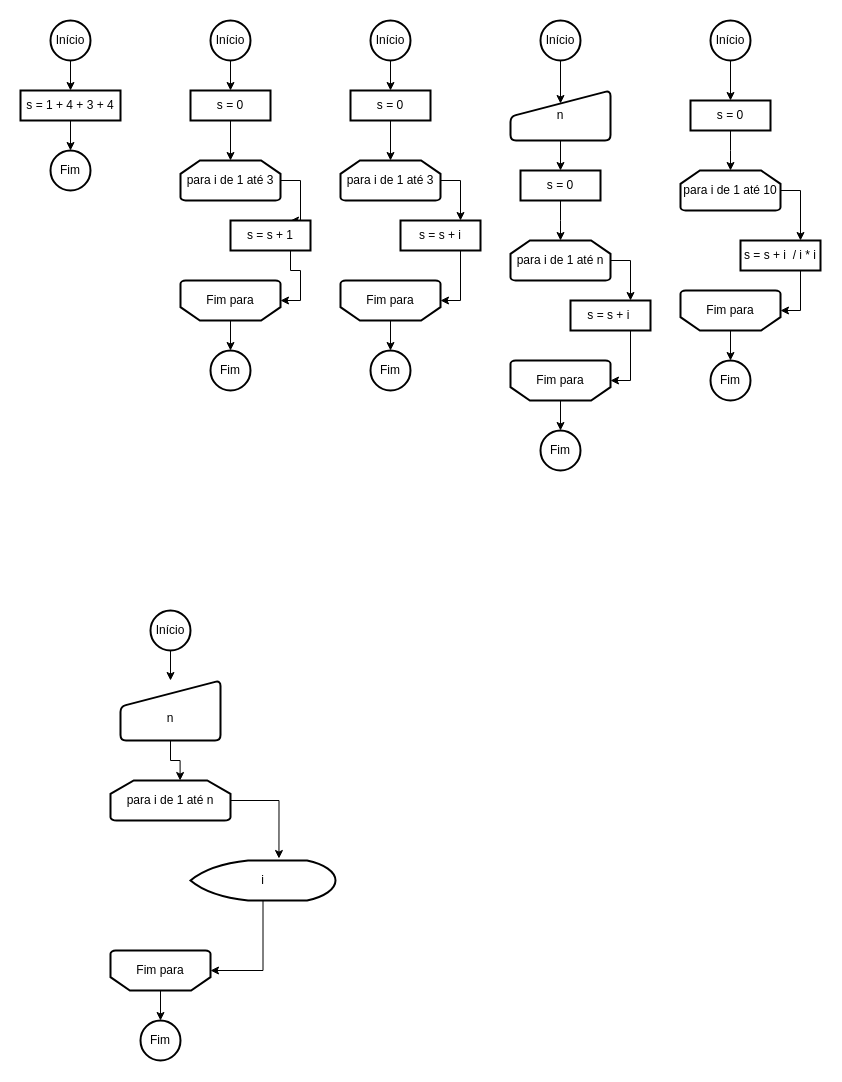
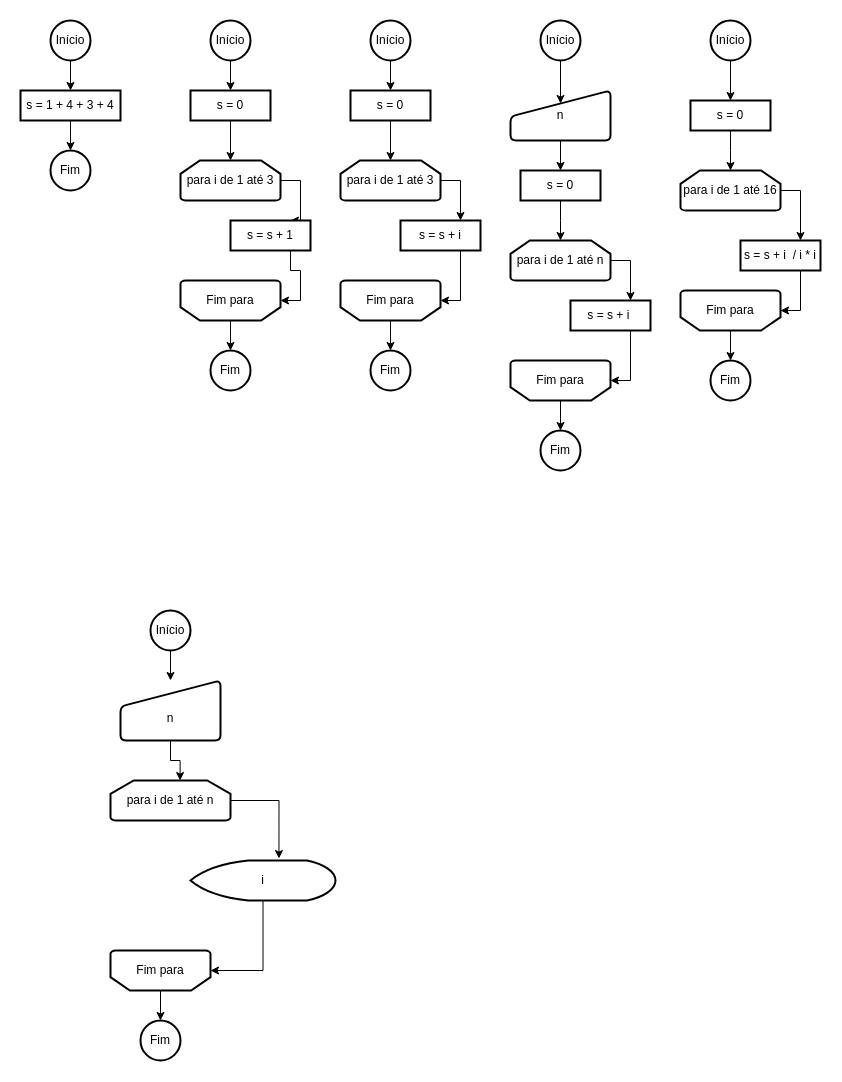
node "para i de 1 até 10": label "para i de 1 até 10" -> "para i de 1 até 16"
